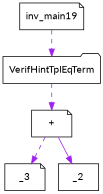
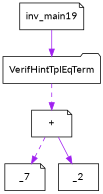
edge "inv_main19" -> "VerifHintTplEqTerm": style dashed -> solid
node "_3": label "_3" -> "_7"
